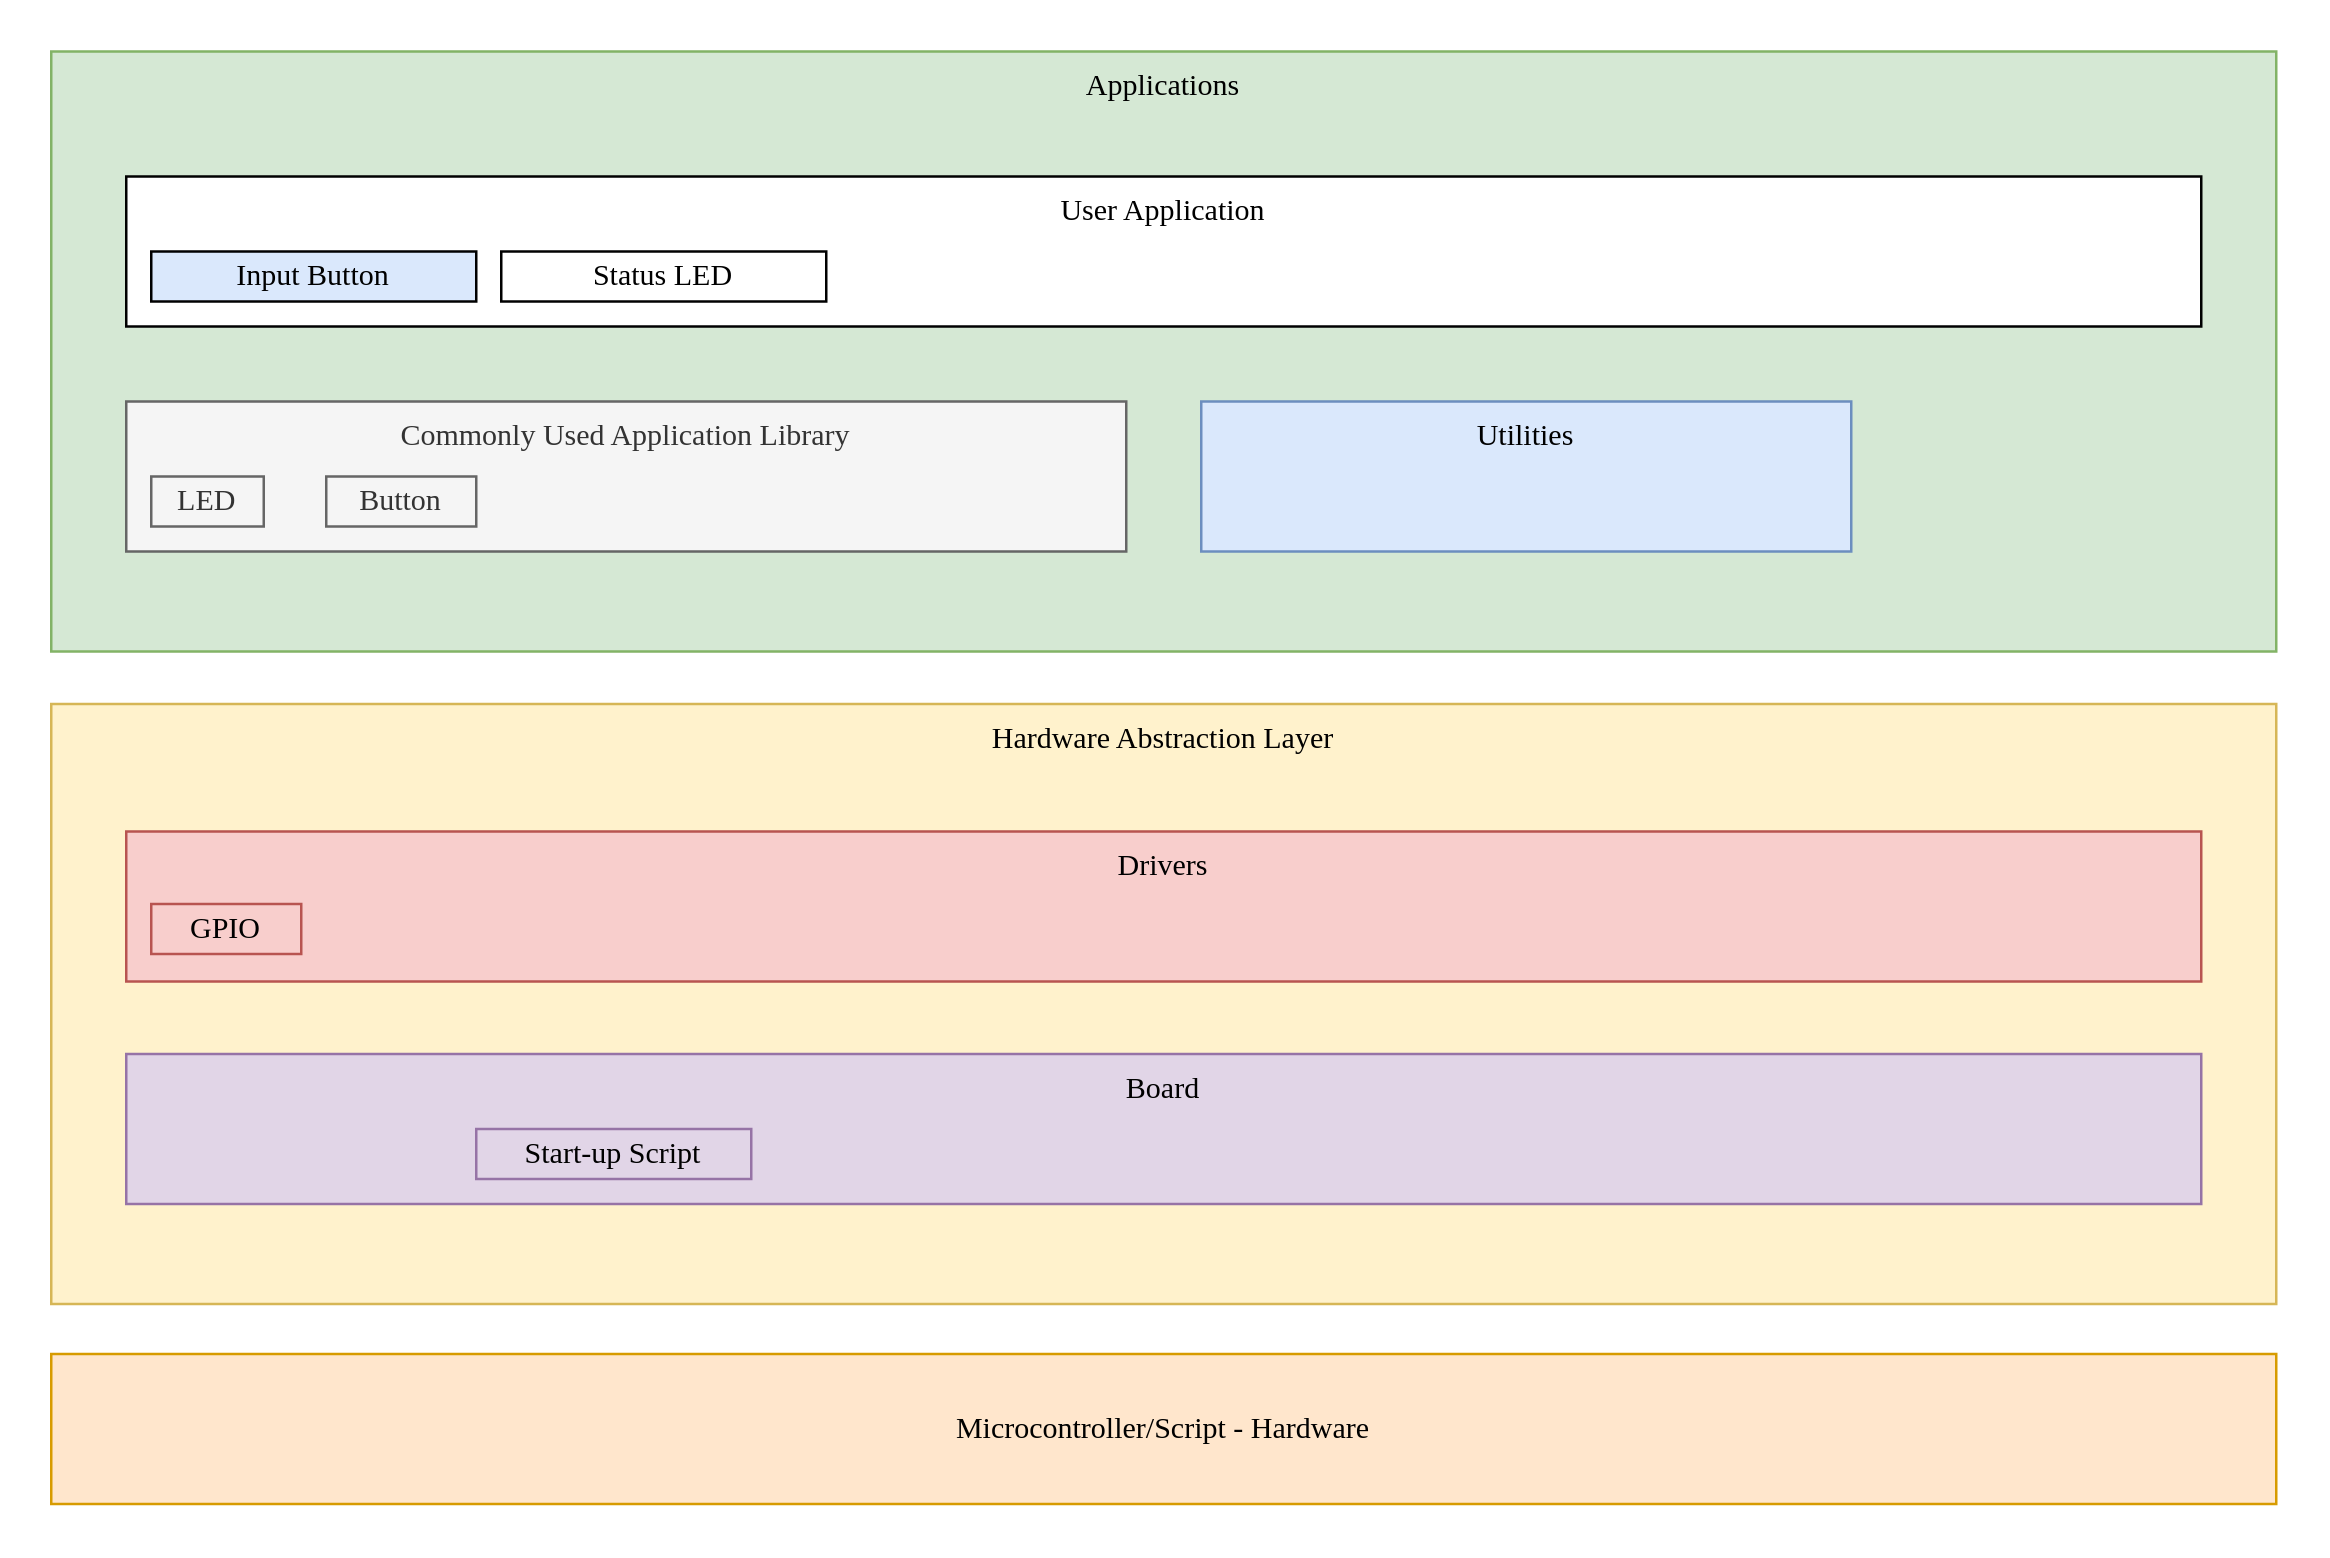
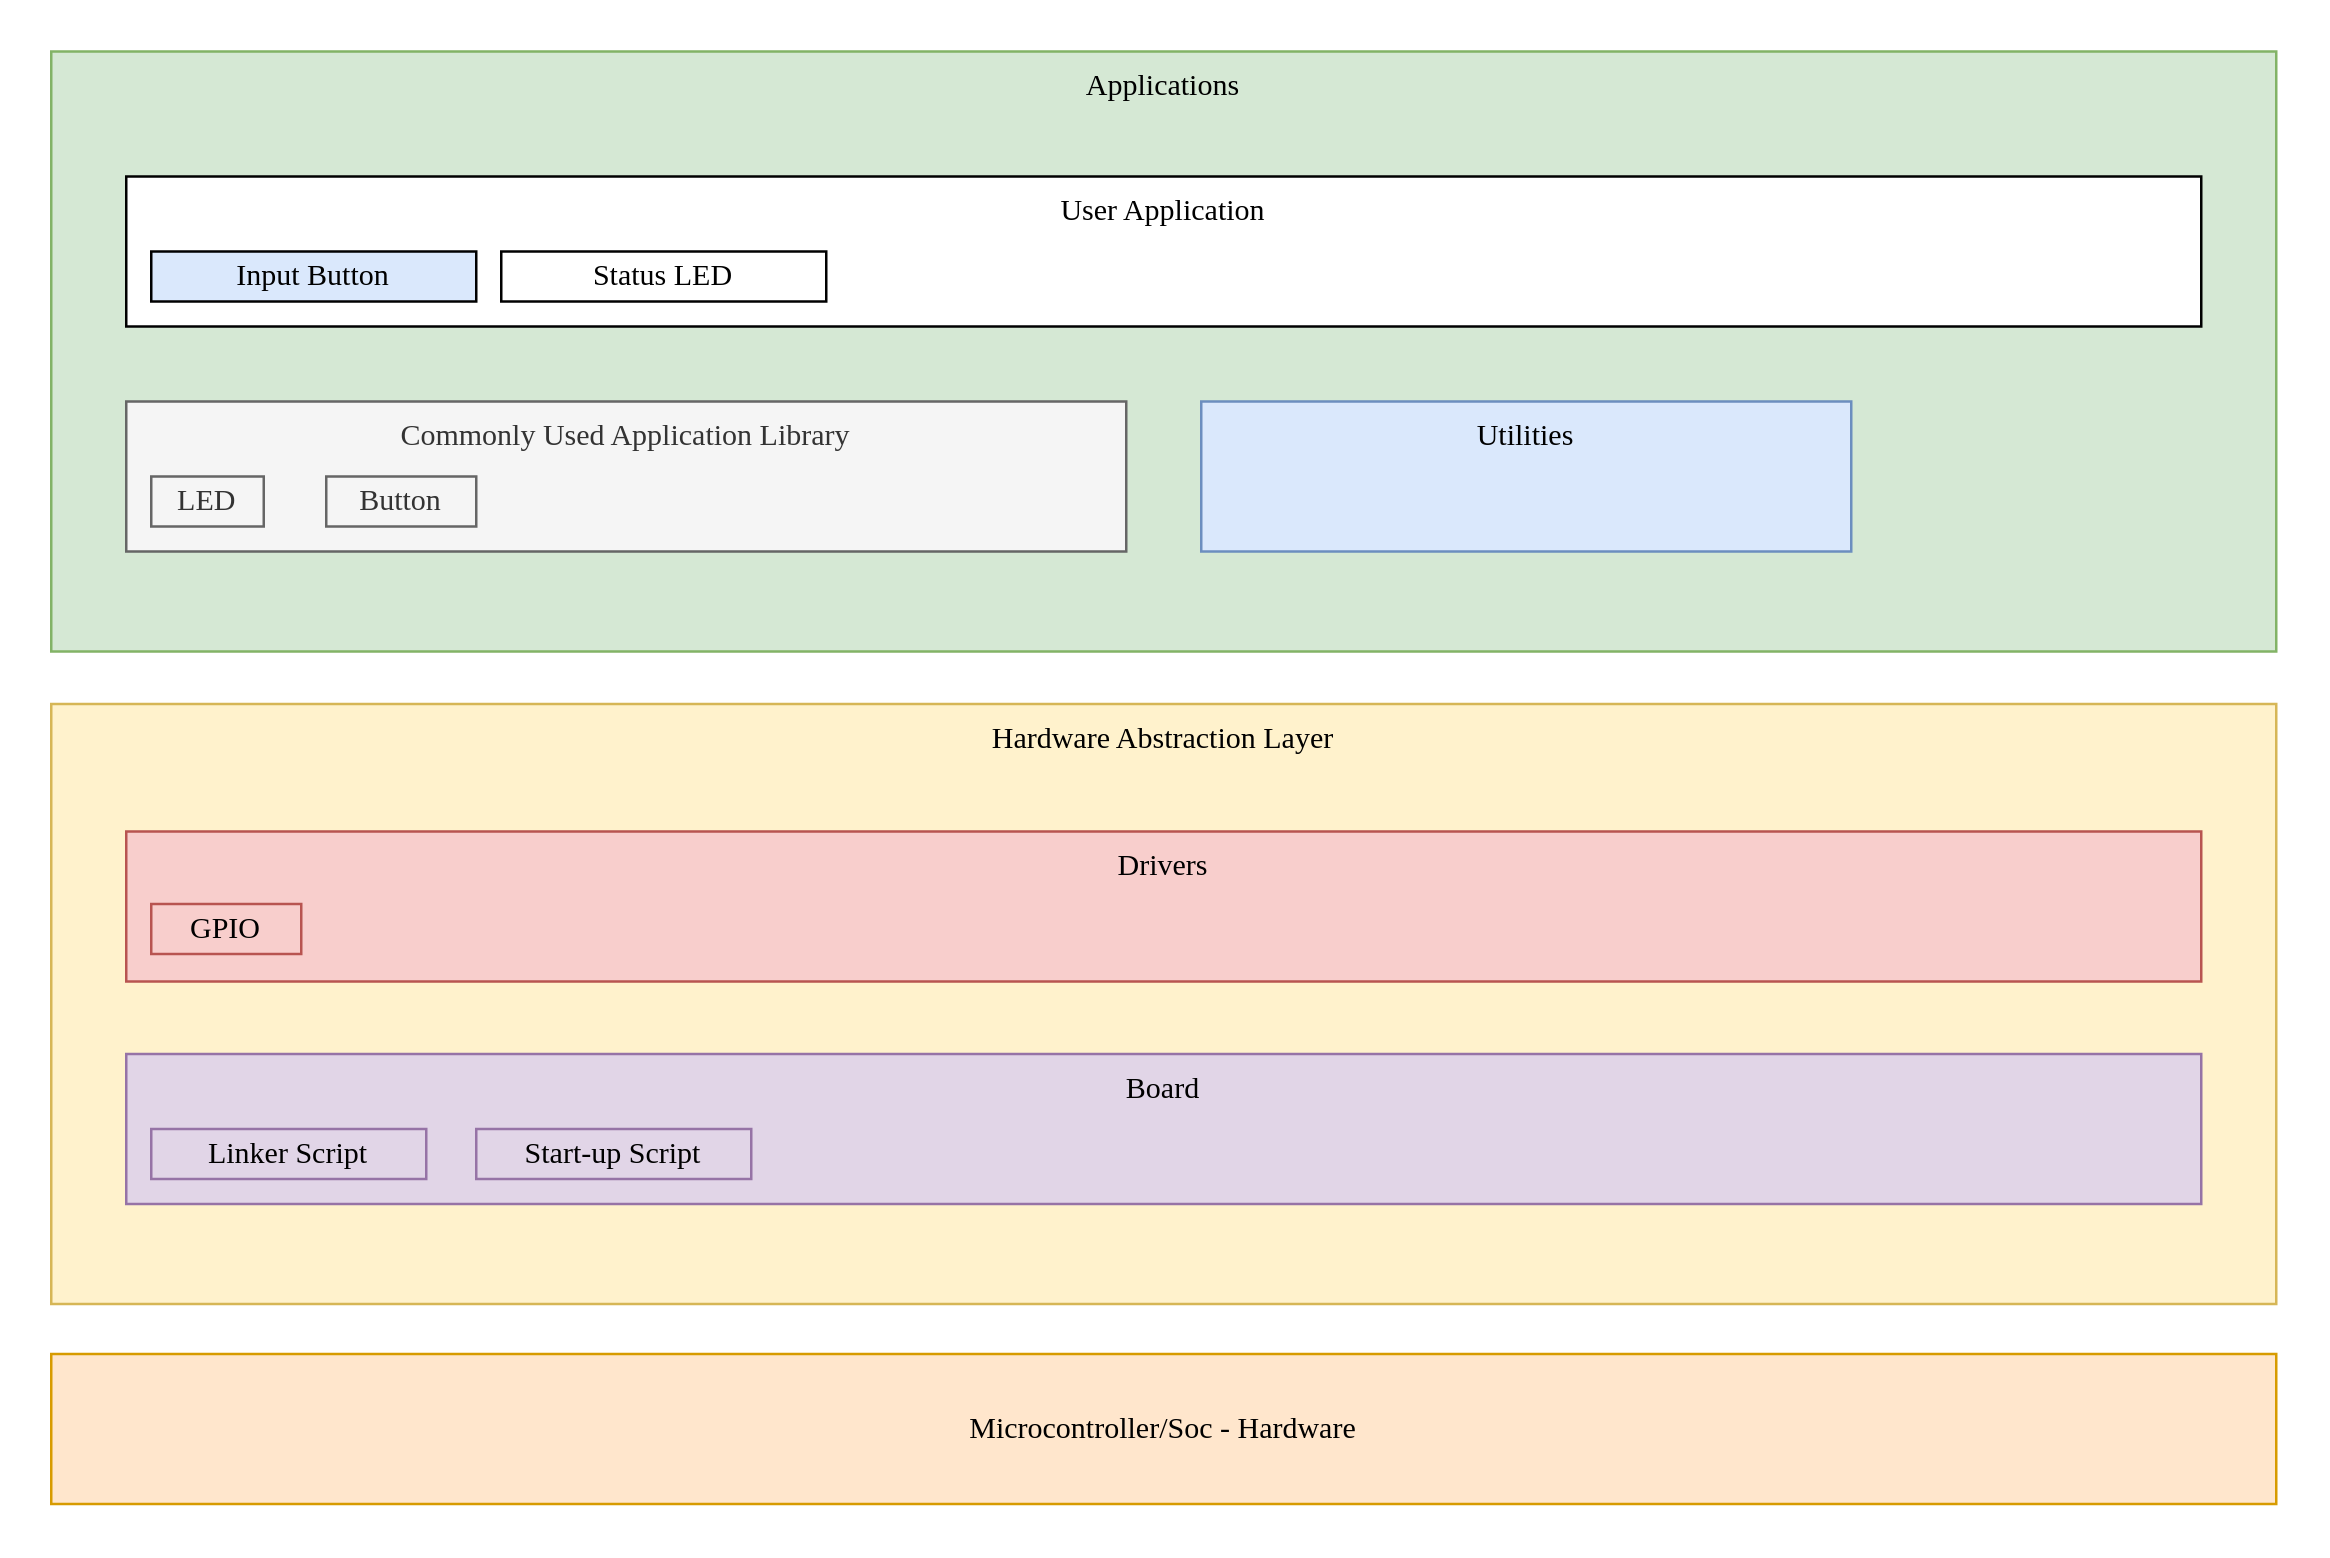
node "Linker Script": added
node "Microcontroller/Script - Hardware": label "Microcontroller/Script - Hardware" -> "Microcontroller/Soc - Hardware"
